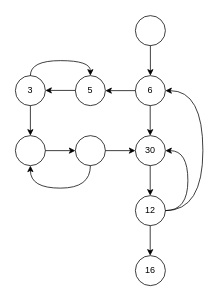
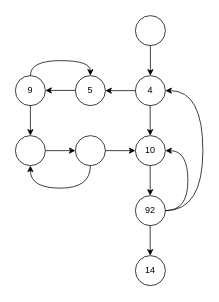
node "3": label "3" -> "9"
node "6": label "6" -> "4"
node "30": label "30" -> "10"
node "12": label "12" -> "92"
node "16": label "16" -> "14"
